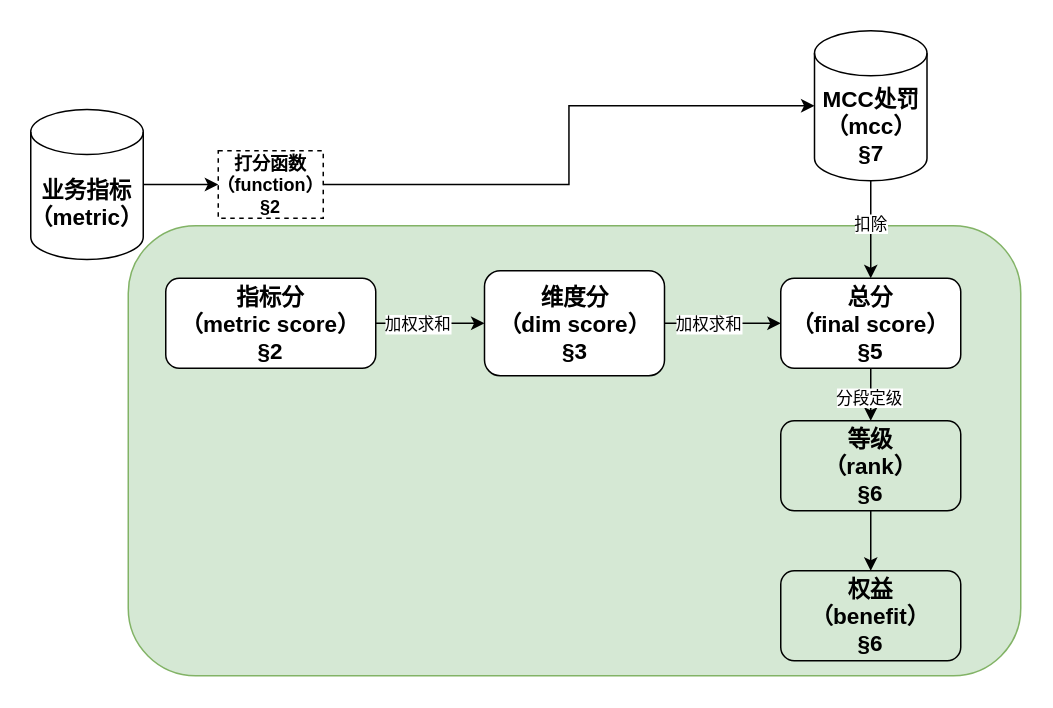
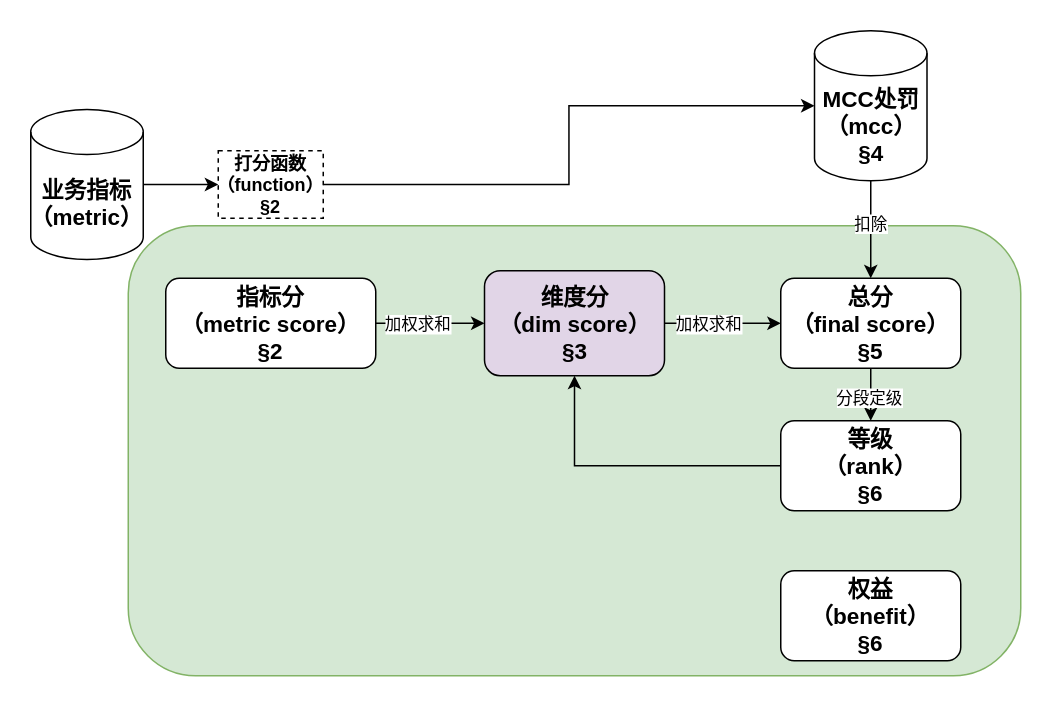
node "MCC处罚 （mcc） §7": label "MCC处罚 （mcc） §7" -> "MCC处罚 （mcc） §4"
node "维度分（dim score） §3": fillcolor #ffffff -> #e1d5e7
node "等级（rank） §6": fillcolor #d5e8d4 -> #ffffff
edge "等级（rank） §6" -> "权益（benefit） §6": now "等级（rank） §6" -> "维度分（dim score） §3"
node "权益（benefit） §6": fillcolor #d5e8d4 -> #ffffff
